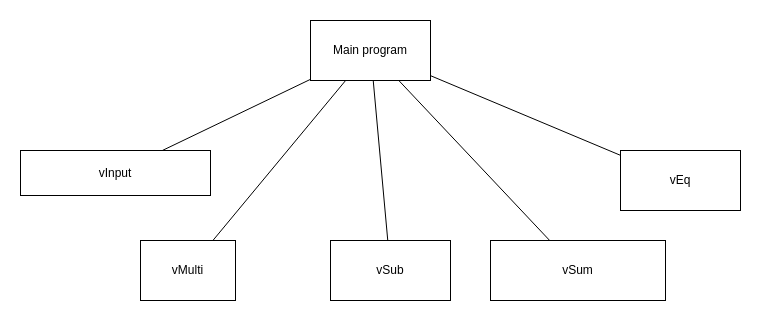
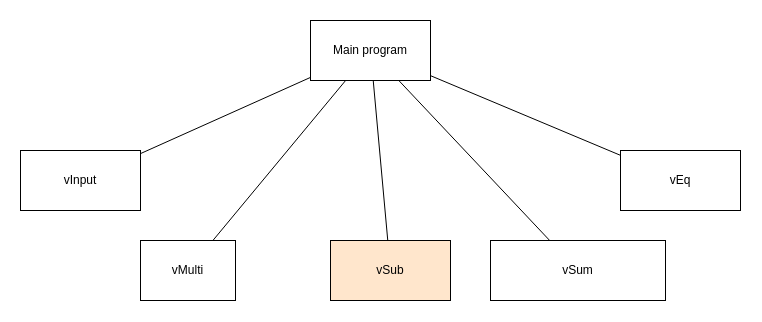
node "vInput": size 190x45 -> 120x60
node "vSub": fillcolor #ffffff -> #ffe6cc
